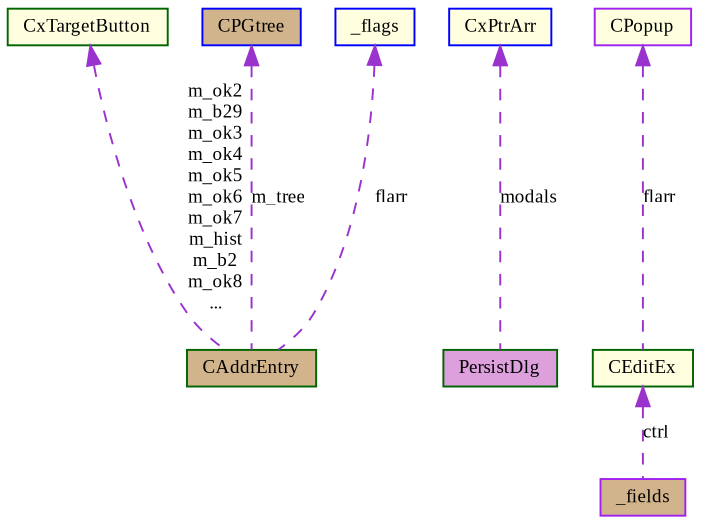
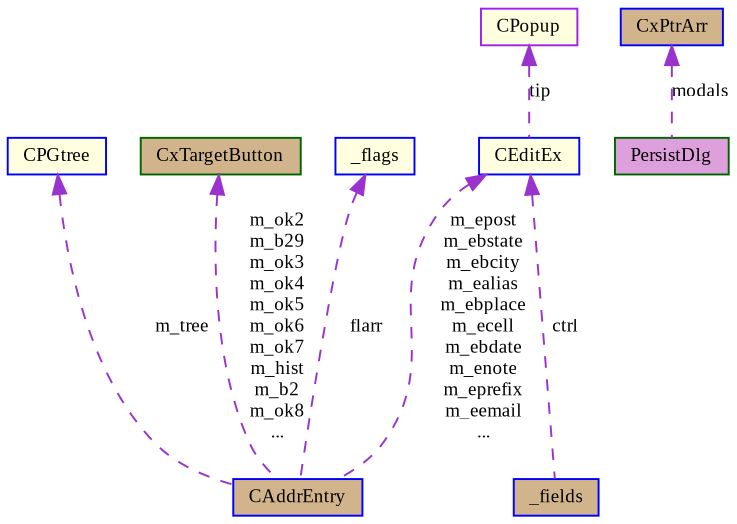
node "CxTargetButton": fillcolor lightyellow -> tan
node "CPGtree": fillcolor tan -> lightyellow
node "CxPtrArr": fillcolor lightyellow -> tan
edge "CEditEx" -> "CPopup": label "flarr" -> "tip"
edge "CAddrEntry" -> "CEditEx": added, label "m_epost m_ebstate m_ebcity m_ealias m_ebplace m_ecell m_ebdate m_enote m_eprefix m_eemail ..."
node "CAddrEntry": color darkgreen -> blue
node "CEditEx": color darkgreen -> blue
node "_fields": color purple -> blue
